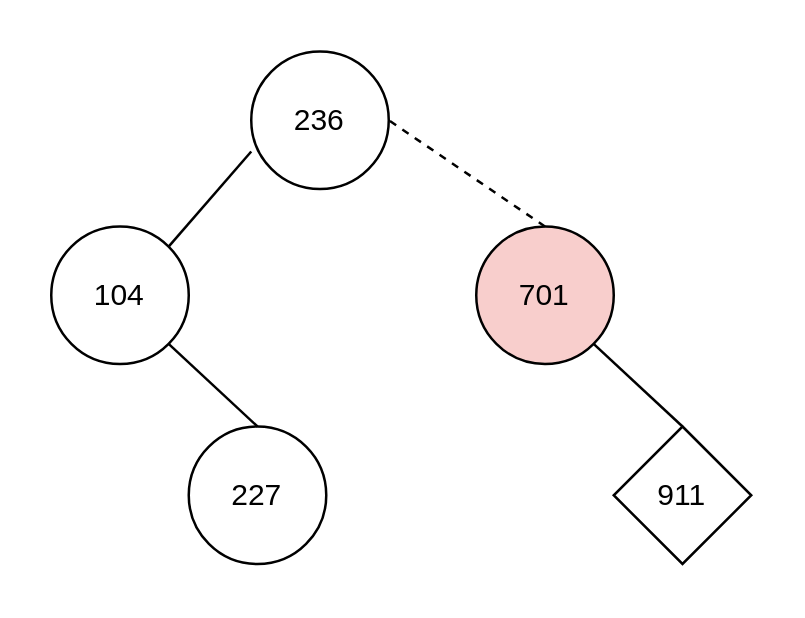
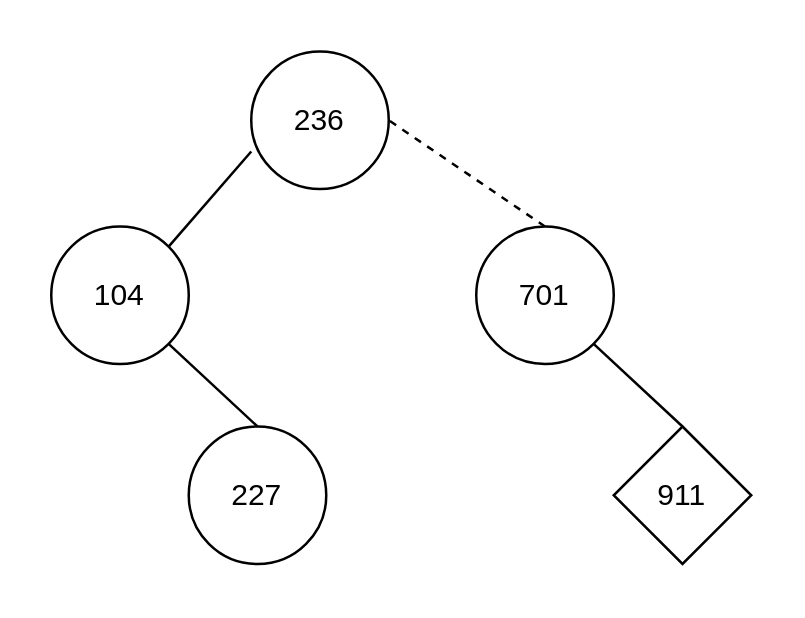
node "701": fillcolor #f8cecc -> #ffffff
